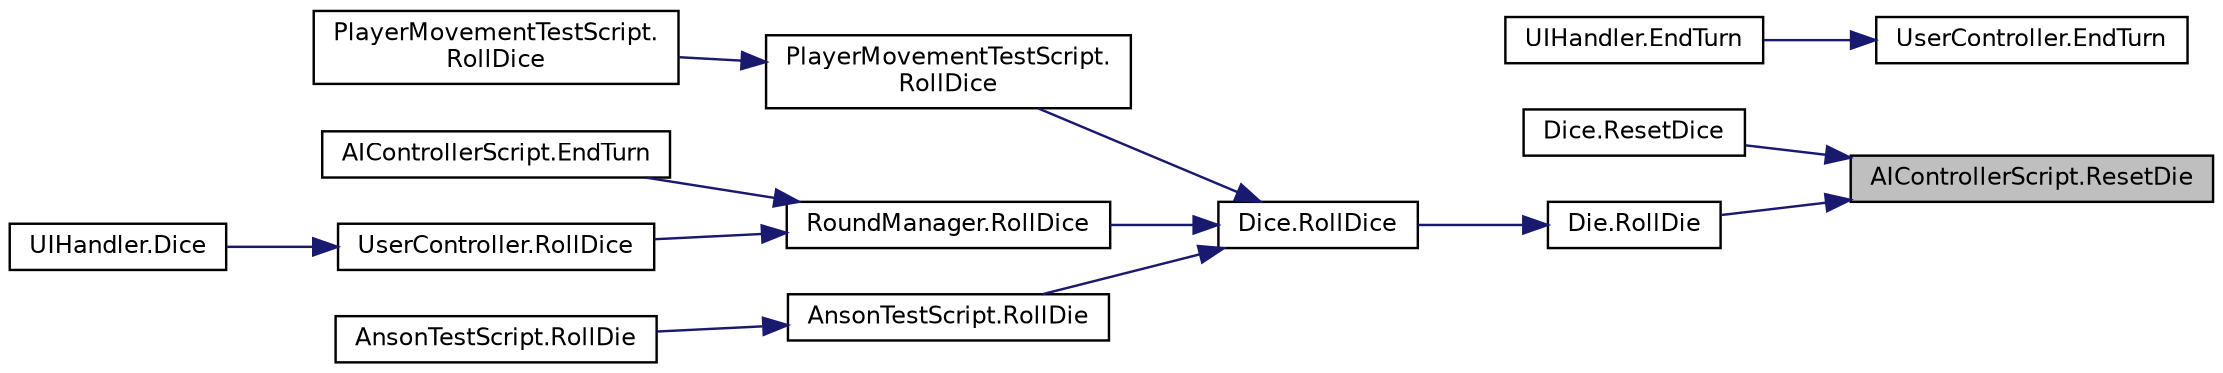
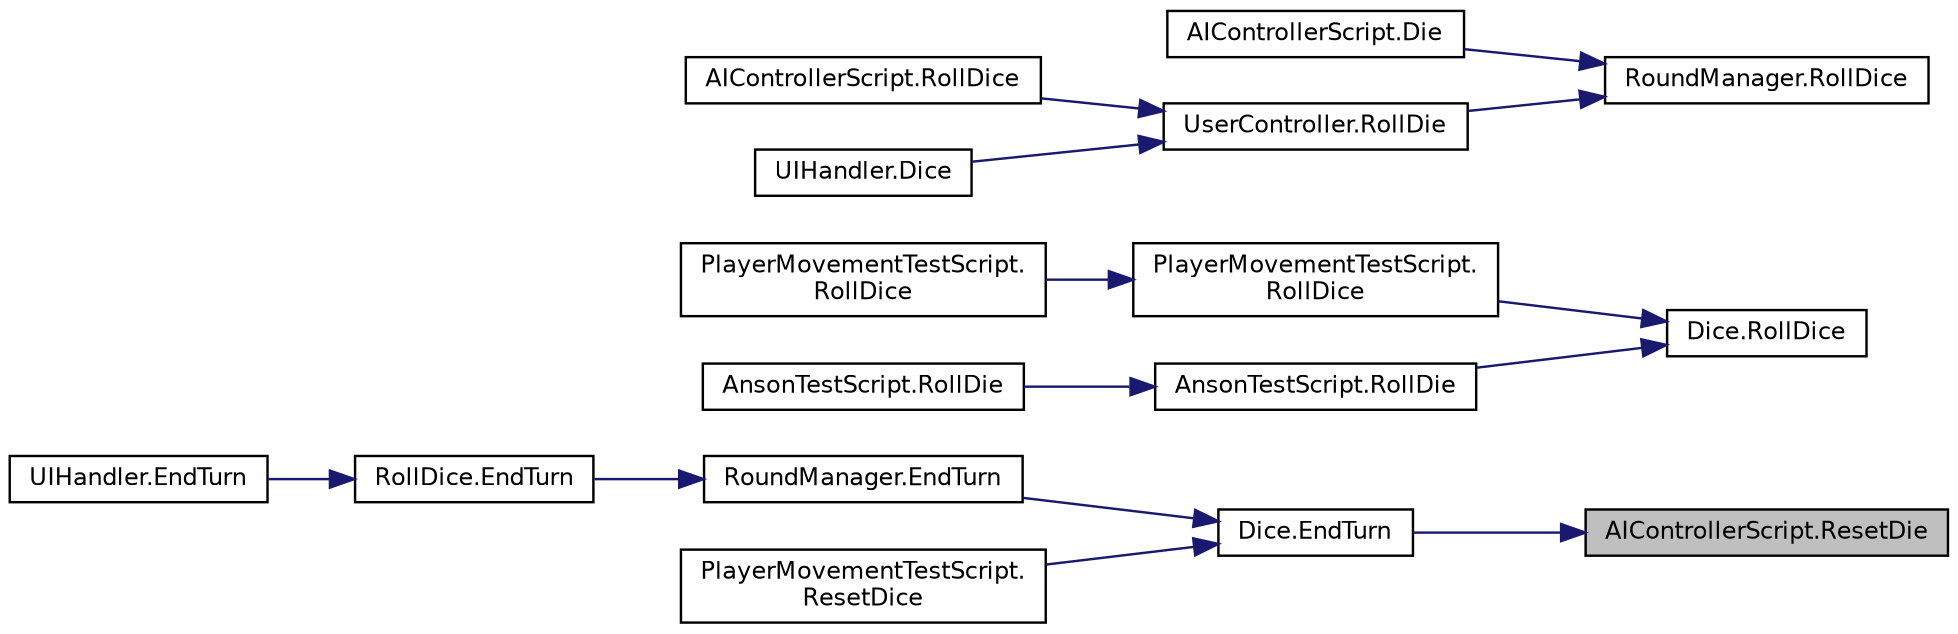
node "UserController.EndTurn": label "UserController.EndTurn" -> "RollDice.EndTurn"
node "AIControllerScript.RollDice": added
node "Dice.ResetDice": label "Dice.ResetDice" -> "Dice.EndTurn"
node "AIControllerScript.EndTurn": label "AIControllerScript.EndTurn" -> "AIControllerScript.Die"
edge "RoundManager.RollDice" -> "Dice.RollDice": removed
node "Die.RollDie": removed
node "UserController.RollDice": label "UserController.RollDice" -> "UserController.RollDie"
node "RoundManager.EndTurn": added
node "PlayerMovementTestScript. ResetDice": added
